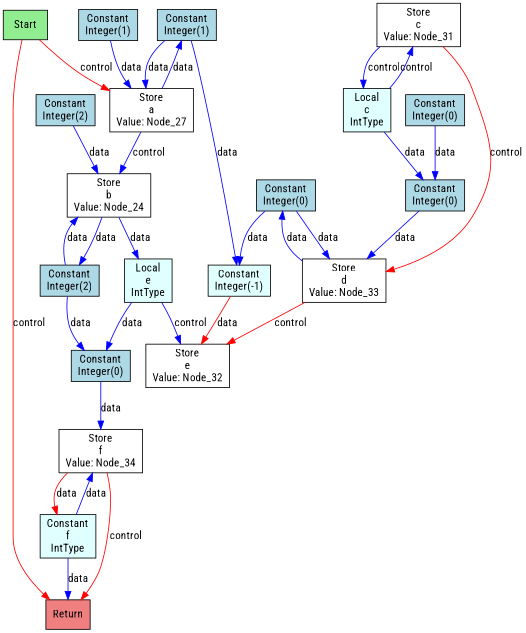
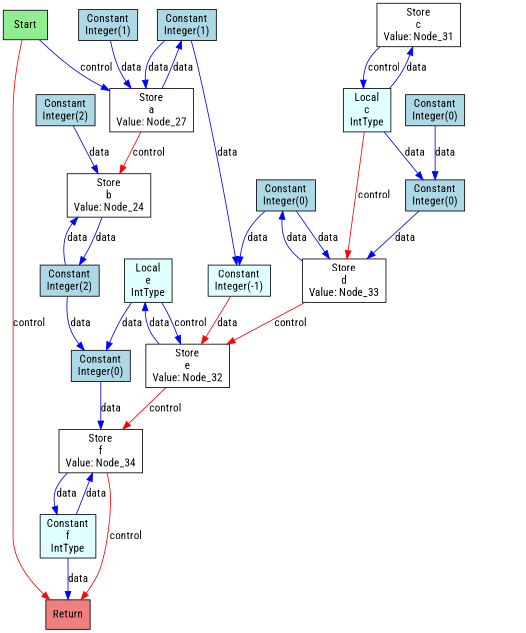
edge "Start" -> "Store a Value: Node_27": color red -> blue
edge "Local c IntType" -> "Store c Value: Node_31": label "control" -> "data"
edge "Store a Value: Node_27" -> "Store b Value: Node_24": color blue -> red
edge "Store c Value: Node_31" -> "Store d Value: Node_33": now "Local c IntType" -> "Store d Value: Node_33"
edge "Store b Value: Node_24" -> "Local e IntType": now "Store e Value: Node_32" -> "Local e IntType"
edge "Store e Value: Node_32" -> "Store f Value: Node_34": added, label "control"
edge "Store f Value: Node_34" -> "Constant f IntType": color red -> blue
